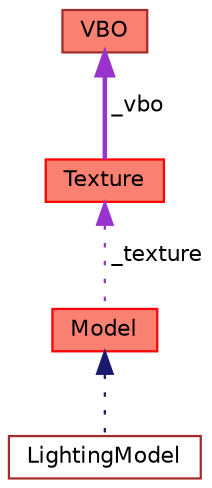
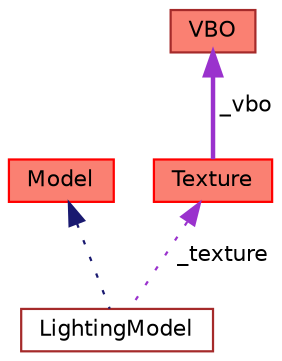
edge "Model" -> "Texture": now "LightingModel" -> "Texture"
